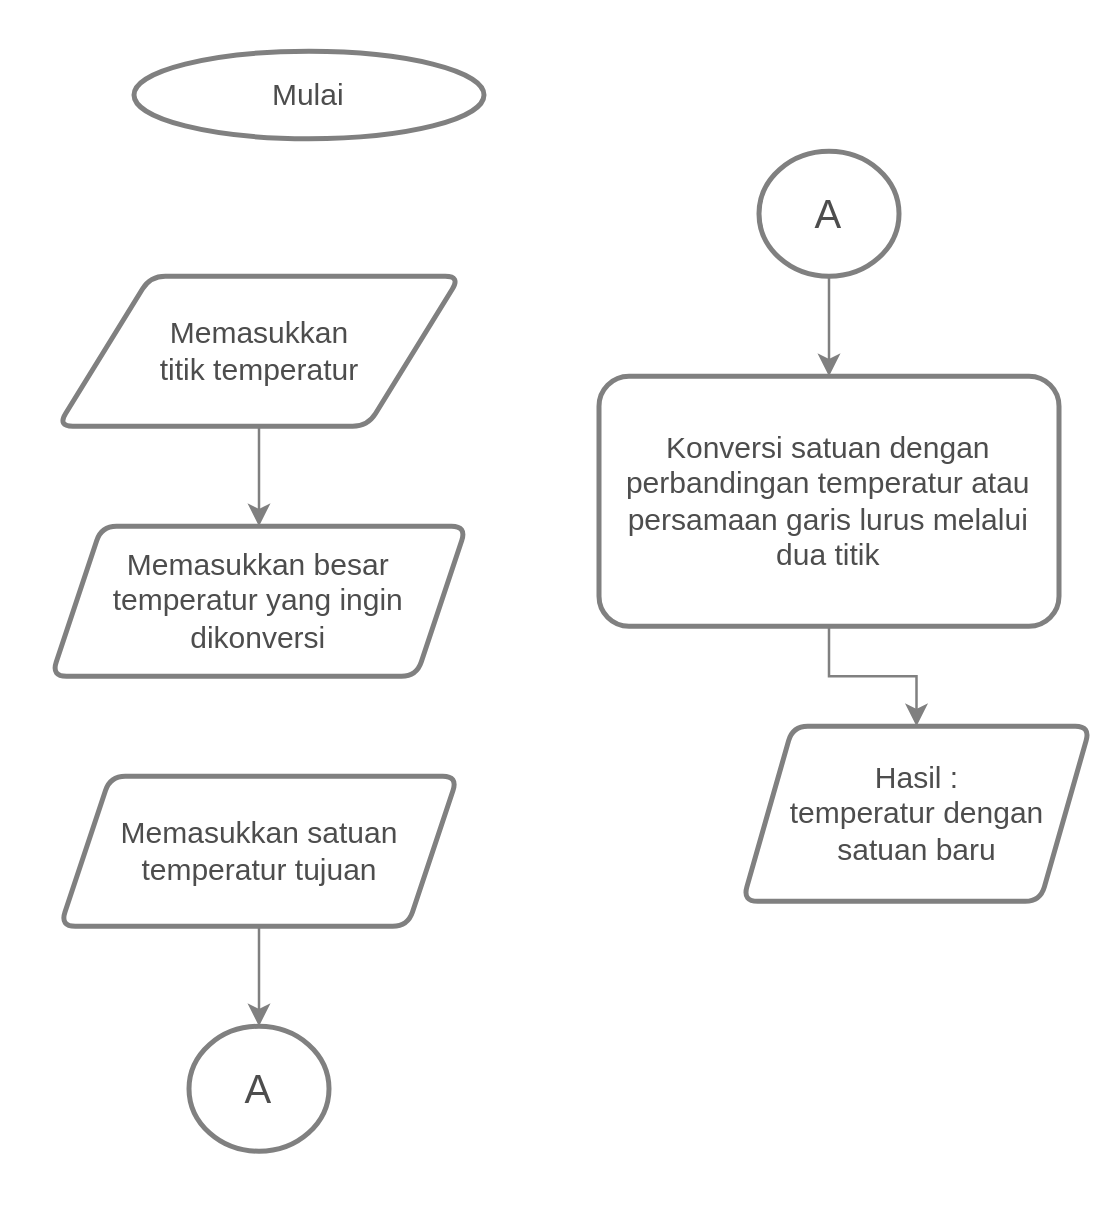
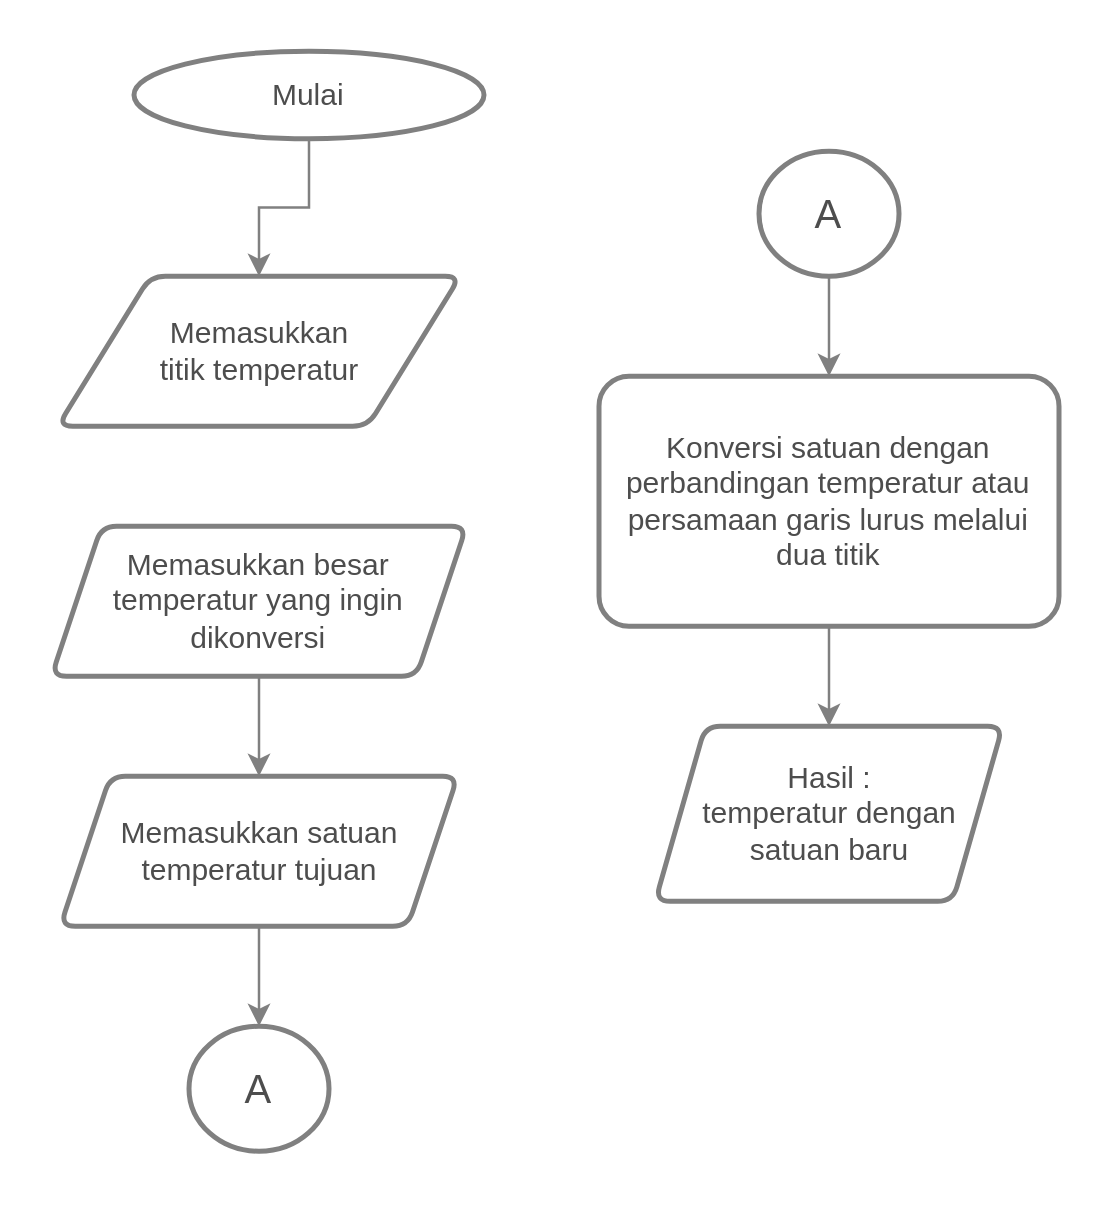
edge "Mulai" -> "Memasukkan titik temperatur": added
edge "Memasukkan titik temperatur" -> "Memasukkan besar temperatur yang ingin dikonversi": removed
edge "Memasukkan besar temperatur yang ingin dikonversi" -> "Memasukkan satuan temperatur tujuan": added
node "Hasil : temperatur dengan satuan baru": moved (916, 814) -> (829, 814)
